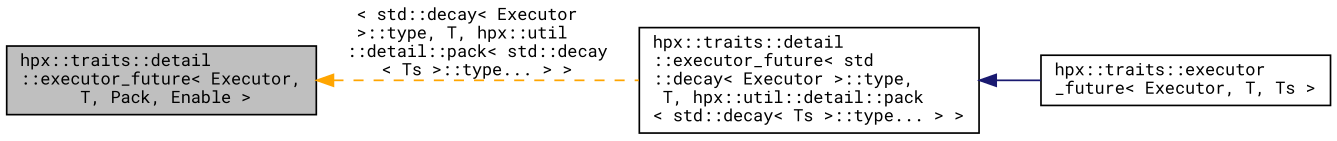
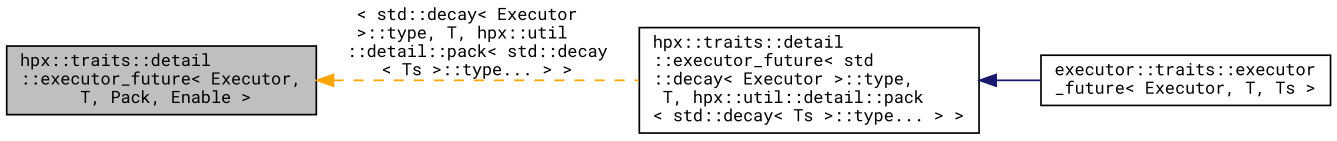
node "hpx::traits::executor _future< Executor, T, Ts >": label "hpx::traits::executor _future< Executor, T, Ts >" -> "executor::traits::executor _future< Executor, T, Ts >"
